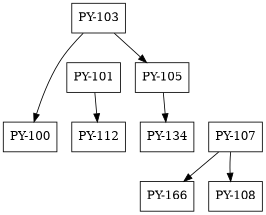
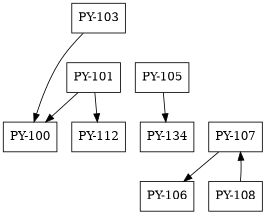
edge "PY-103" -> "PY-105": removed
edge "PY-101" -> "PY-100": added
edge "PY-107" -> "PY-108": reversed
node "PY-166": label "PY-166" -> "PY-106"
